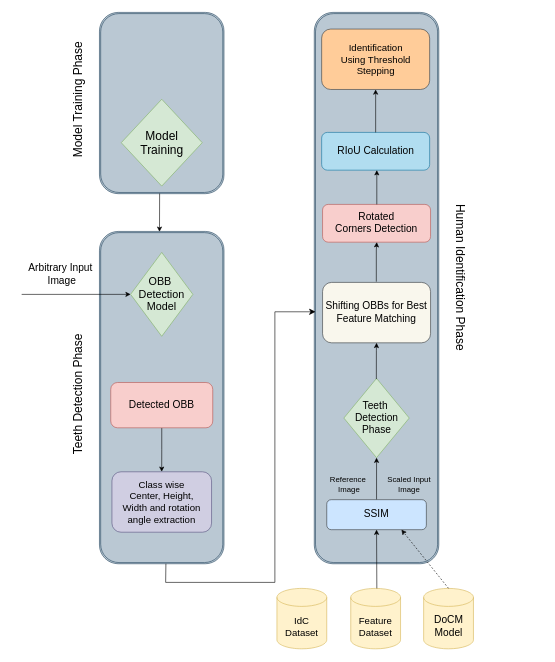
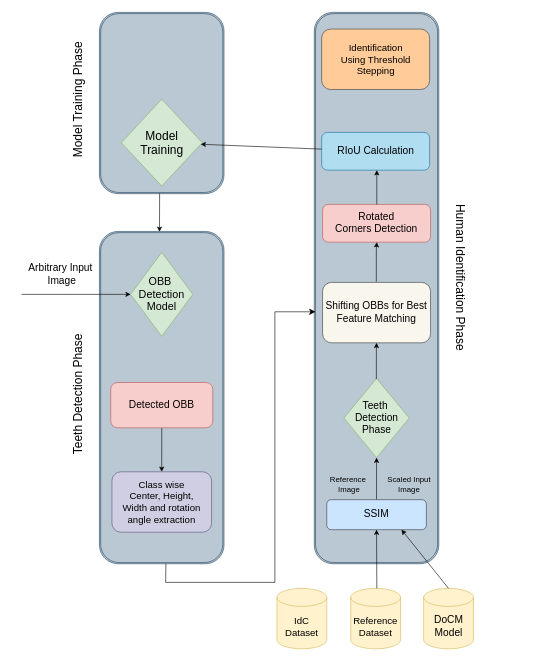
edge "RIoU Calculation" -> "Identification Using Threshold Stepping": now "RIoU Calculation" -> "Model Training"
edge "DoCM Model" -> "SSIM": style dashed -> solid
node "Feature Dataset": label "Feature Dataset" -> "Reference Dataset"
